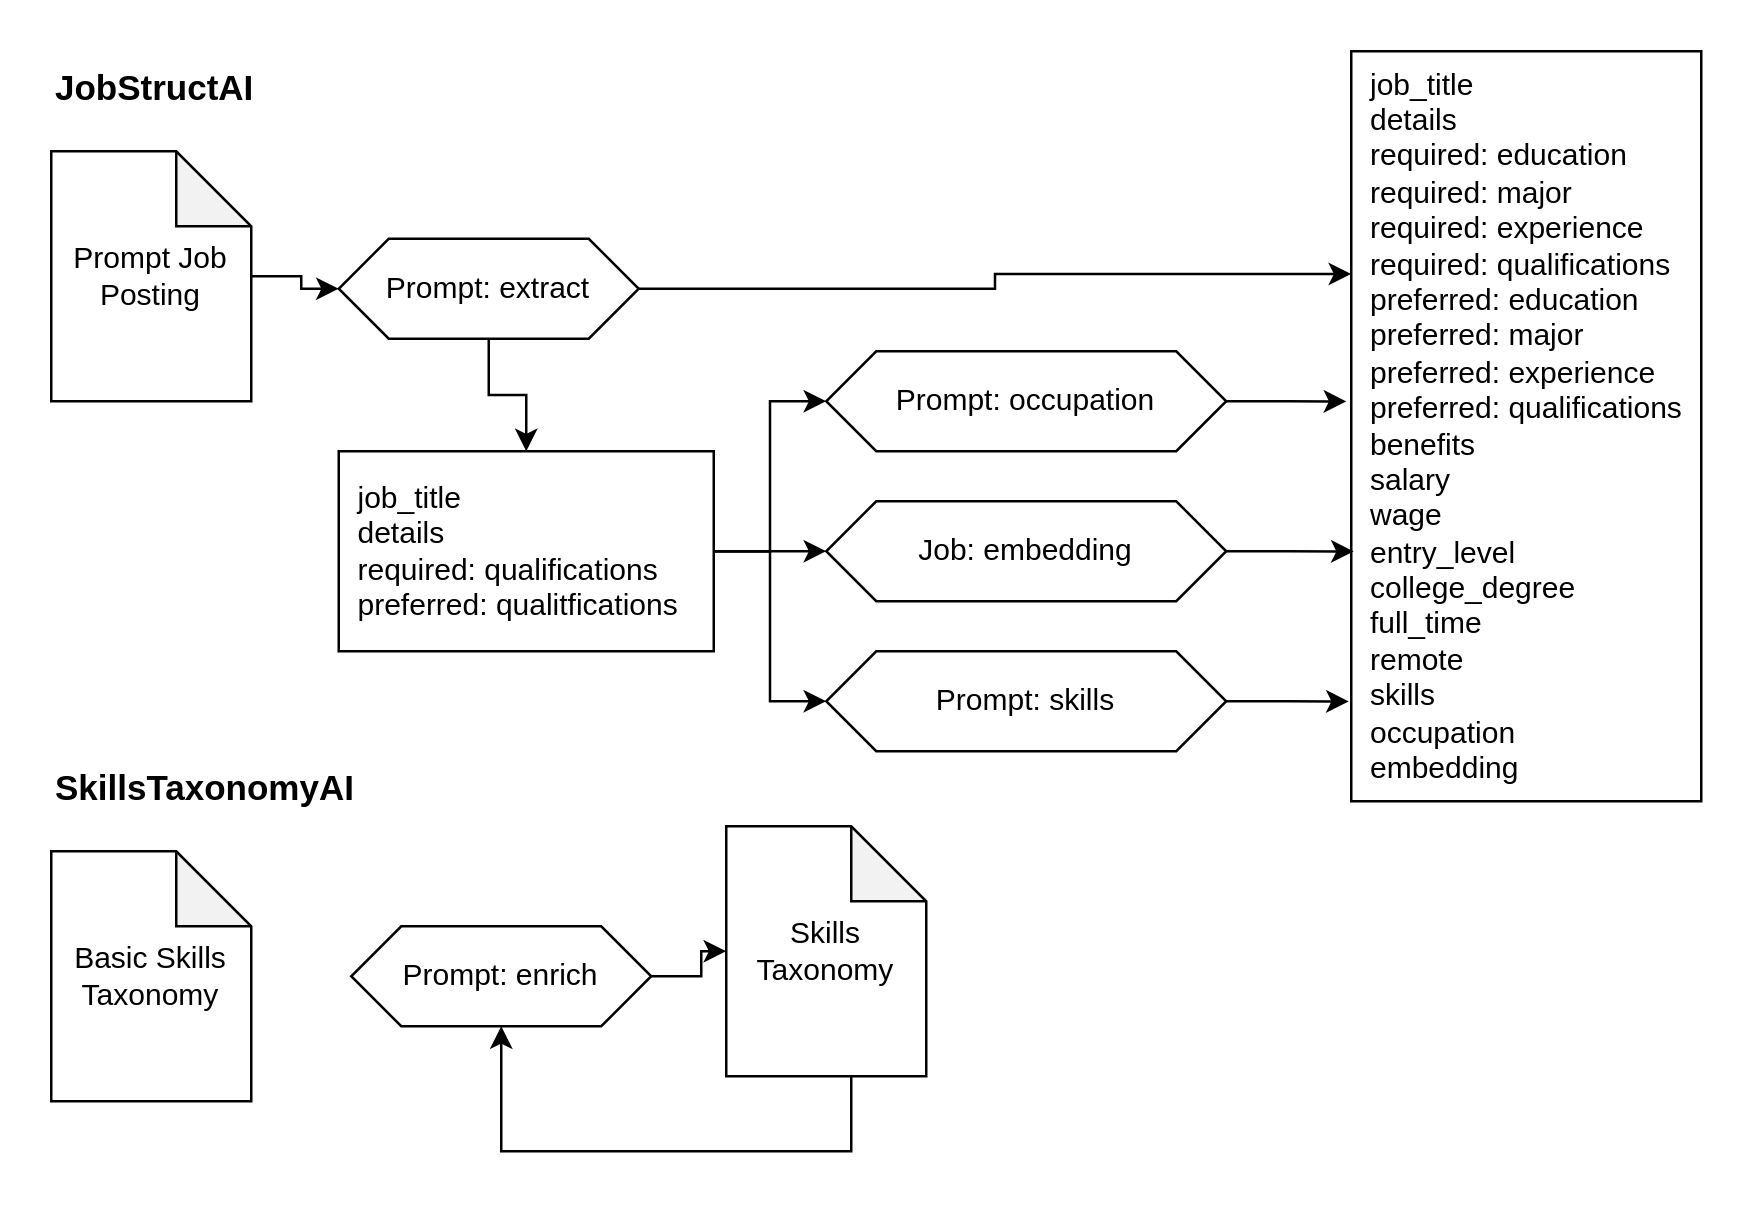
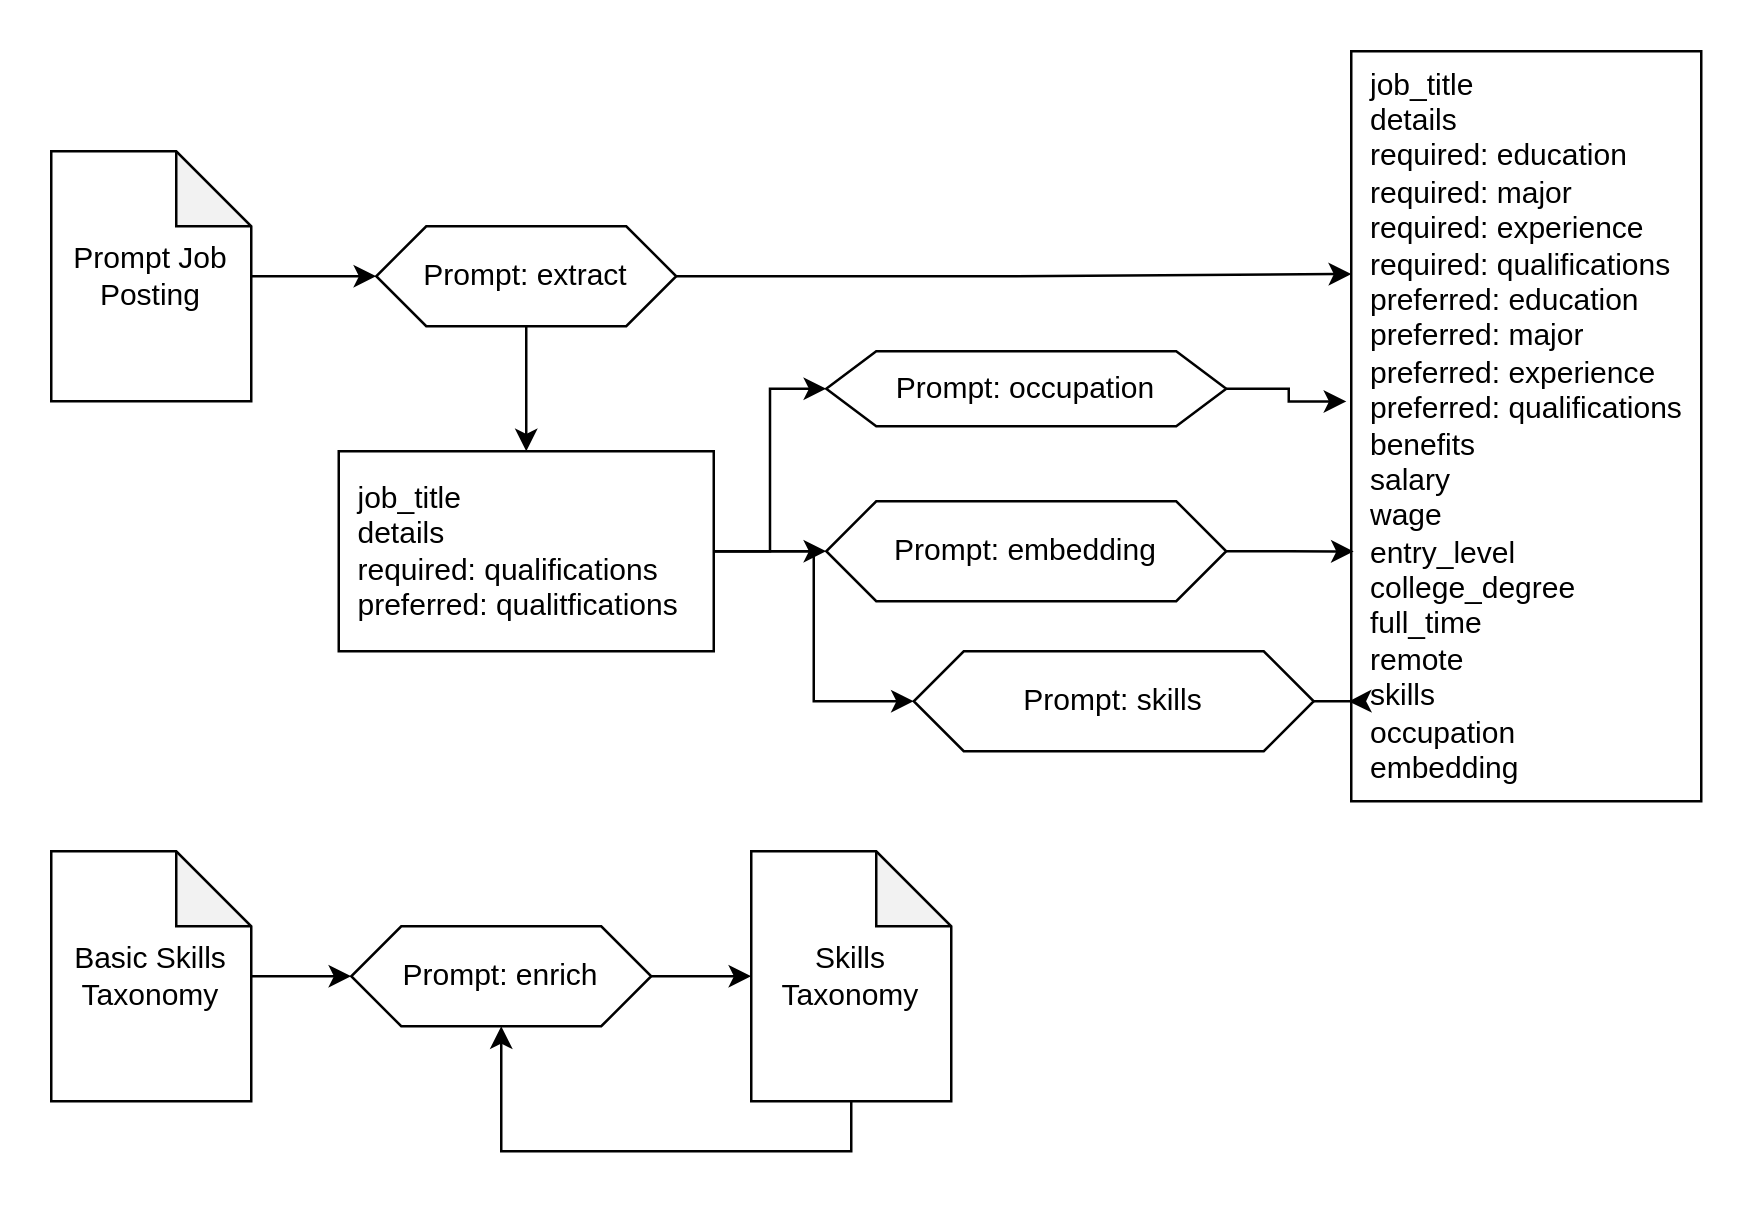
node "JobStructAI": removed
node "Prompt: extract": moved (489, 289) -> (526, 276)
node "Prompt: occupation": size 400x100 -> 400x75
node "Job: embedding": label "Job: embedding" -> "Prompt: embedding"
node "Prompt: skills": moved (1026, 701) -> (1114, 701)
node "SkillsTaxonomyAI": removed
node "Skills Taxonomy": moved (826, 951) -> (851, 976)
edge "Basic Skills Taxonomy" -> "Prompt: enrich": added
